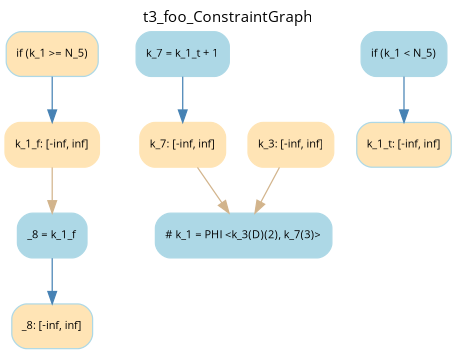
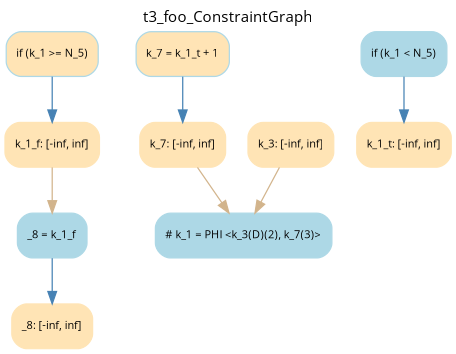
node "k_7 = k_1_t + 1": fillcolor lightblue -> moccasin
node "k_1_t: [-inf, inf]": color lightblue -> moccasin
node "_8: [-inf, inf]": color lightblue -> moccasin
